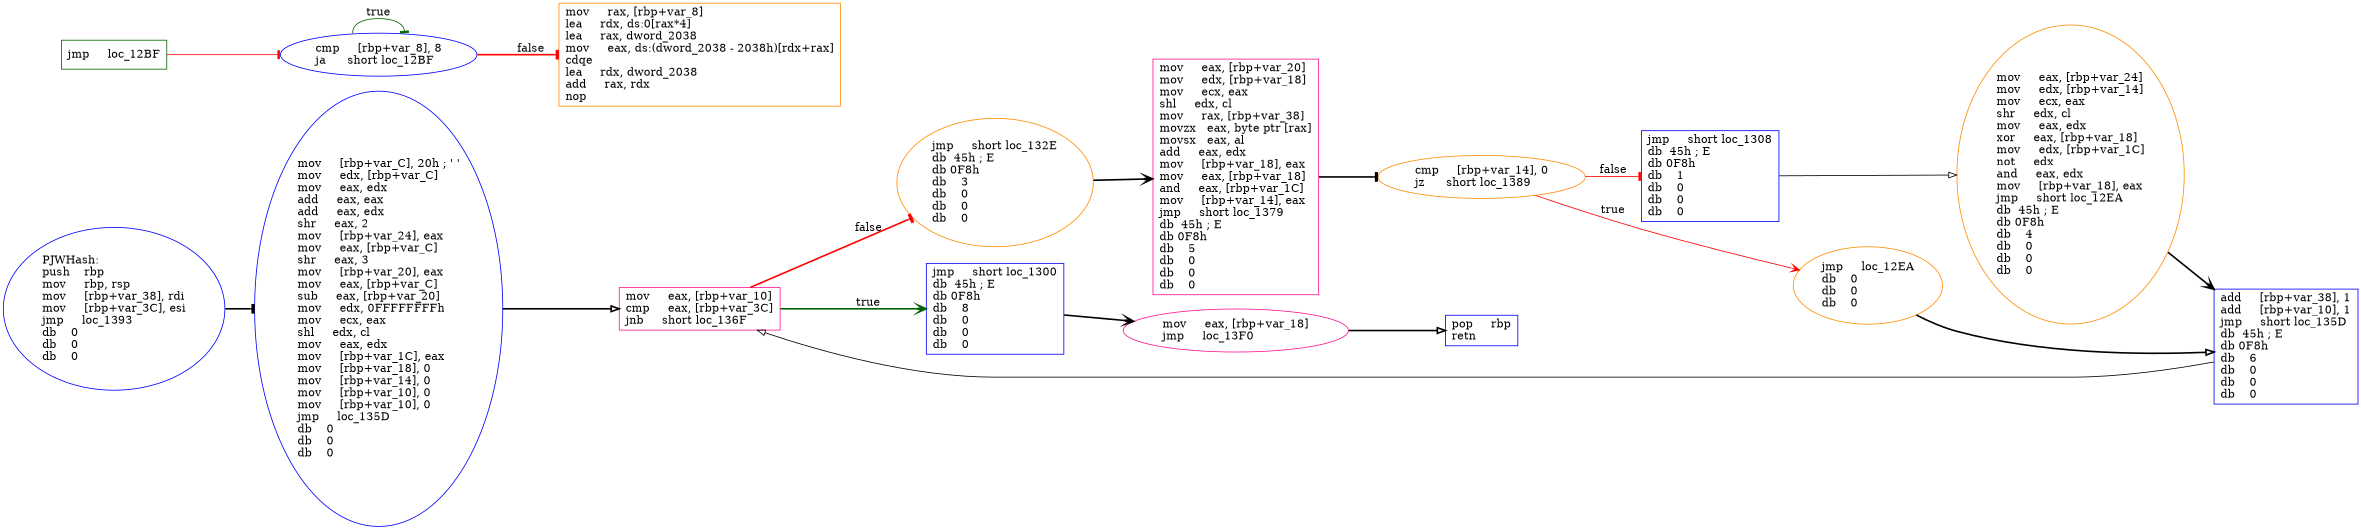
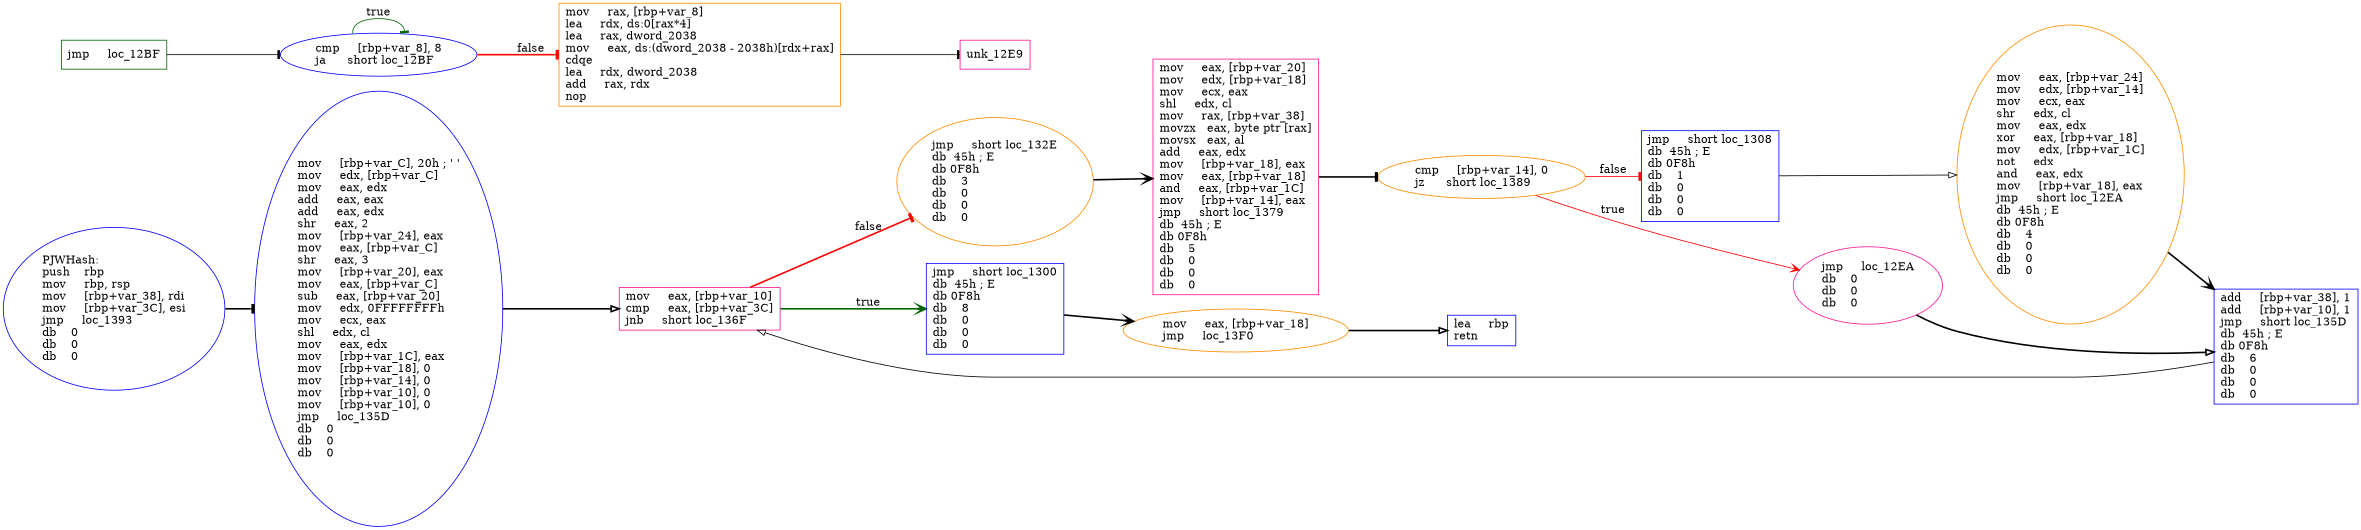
edge "jmp     loc_12BF" -> "cmp     [rbp+var_8], 8 ja      short loc_12BF": color red -> black
node "unk_12E9": added
node "jmp     loc_12EA db    0 db    0 db    0": color darkorange -> deeppink
node "mov     eax, [rbp+var_18] jmp     loc_13F0": color deeppink -> darkorange
node "pop     rbp retn": label "pop     rbp retn" -> "lea     rbp retn"
